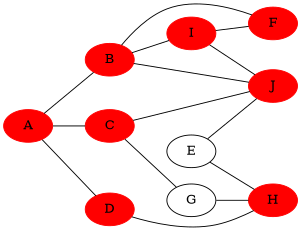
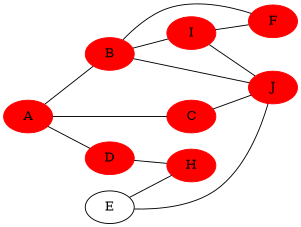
node "G": removed
